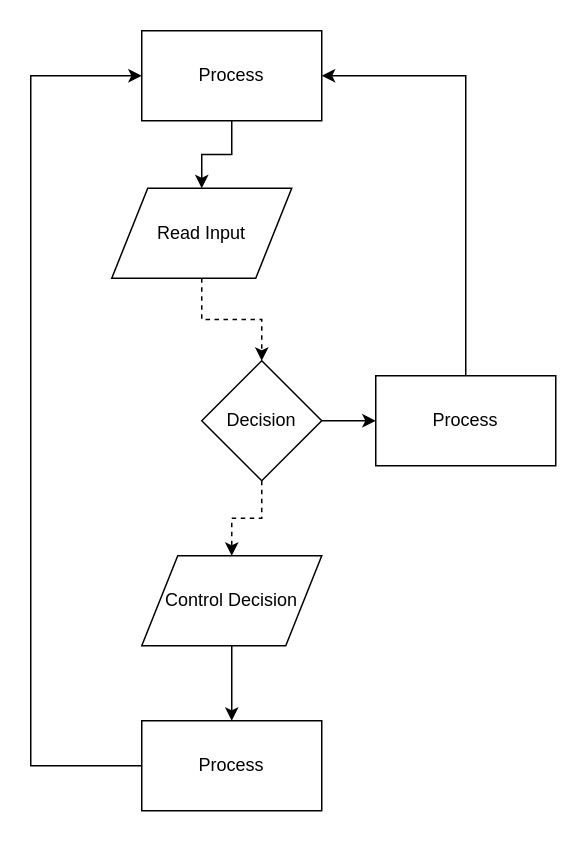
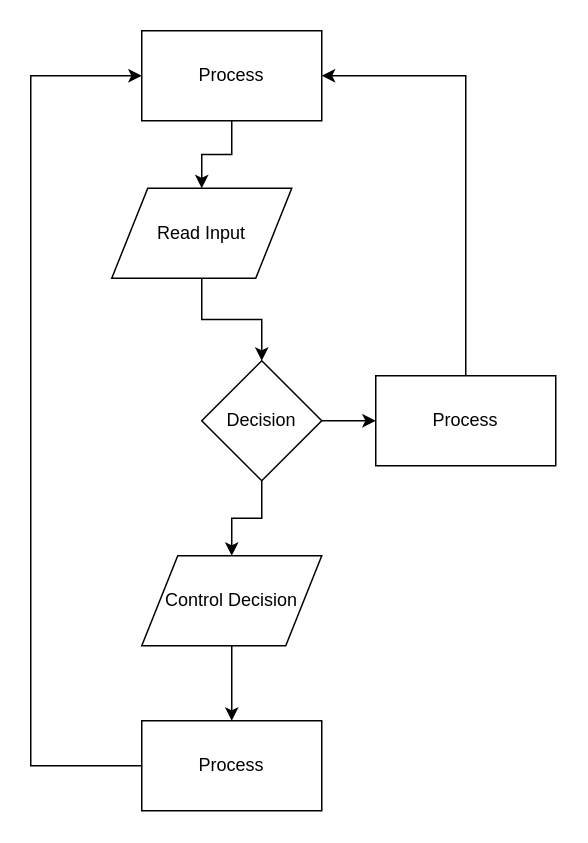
edge "Read Input" -> "Decision": style dashed -> solid
edge "Decision" -> "Control Decision": style dashed -> solid
